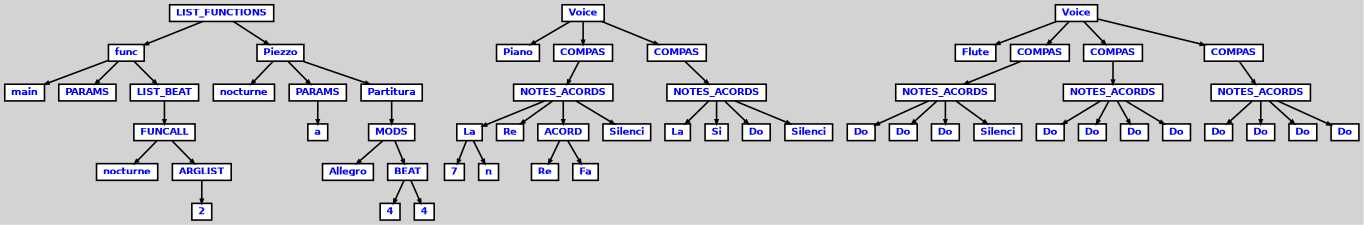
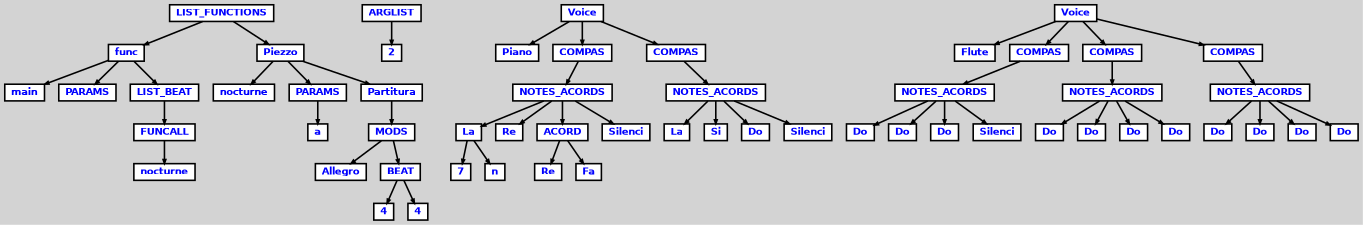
edge "FUNCALL" -> "ARGLIST": removed
